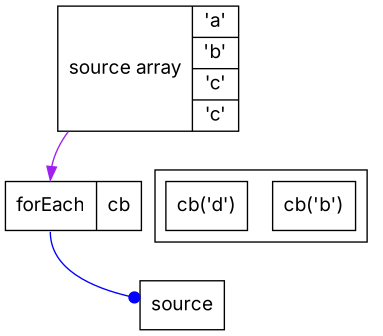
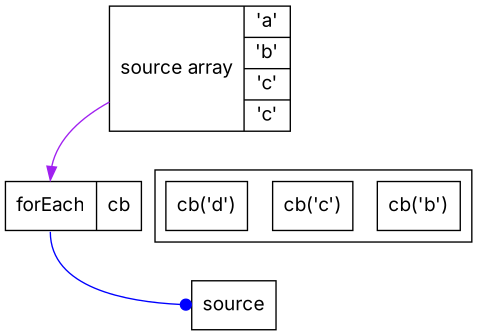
node "cb('c')": added
